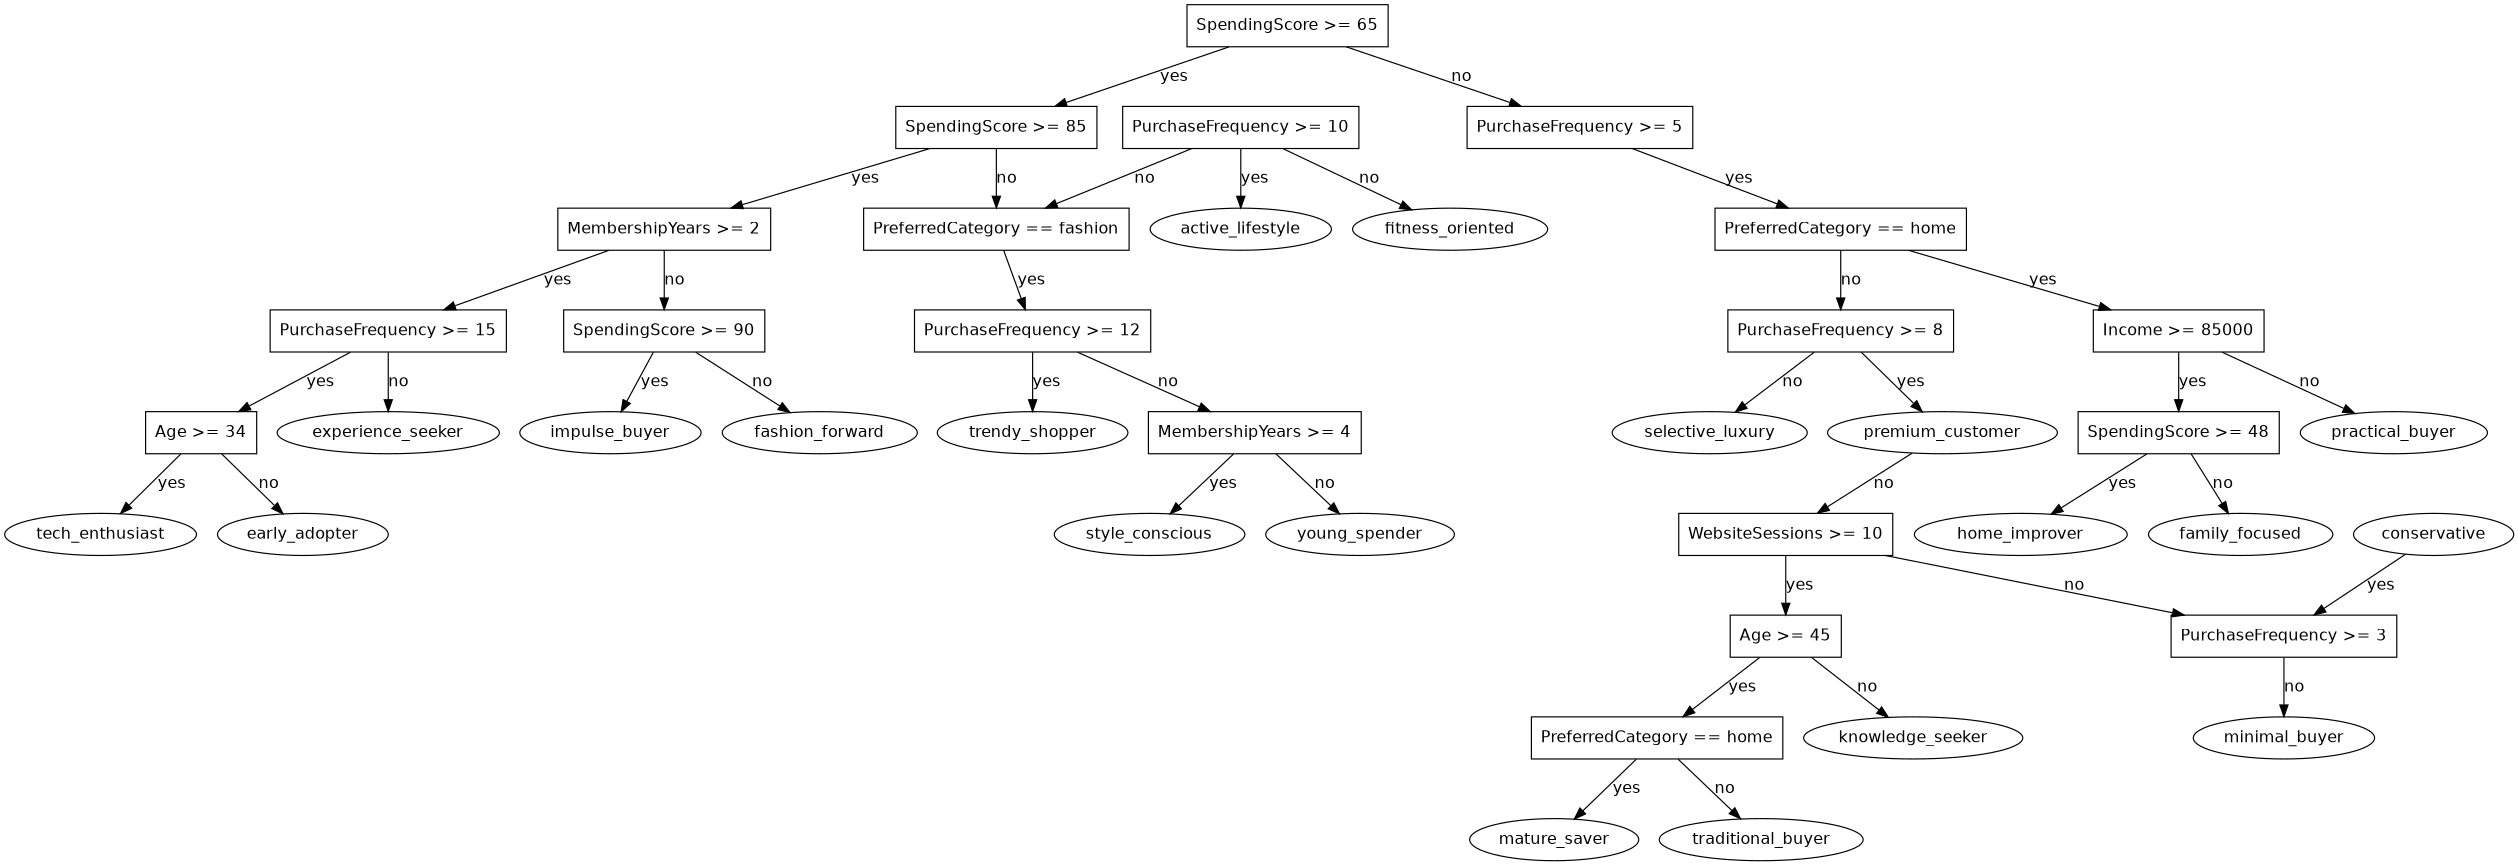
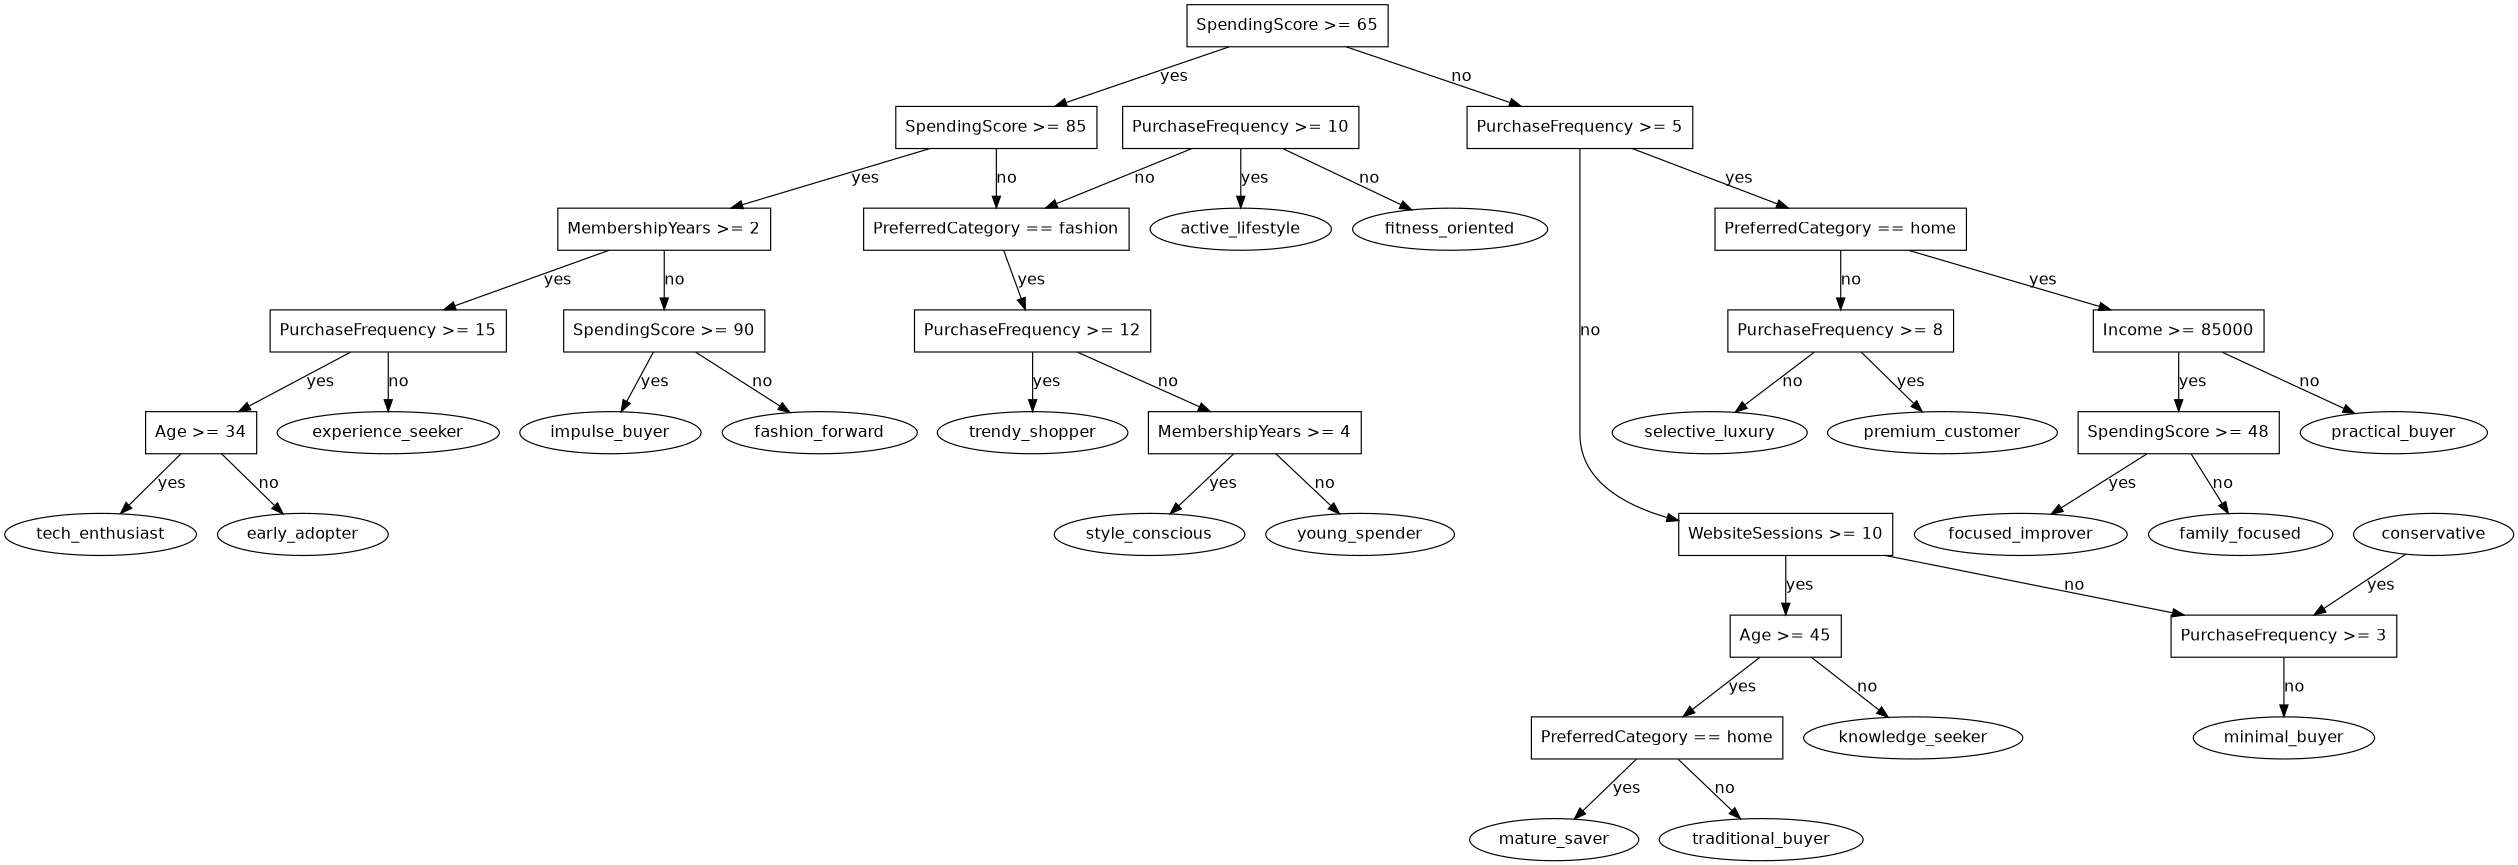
edge "premium_customer" -> "WebsiteSessions >= 10": now "PurchaseFrequency >= 5" -> "WebsiteSessions >= 10"
node "home_improver": label "home_improver" -> "focused_improver"
